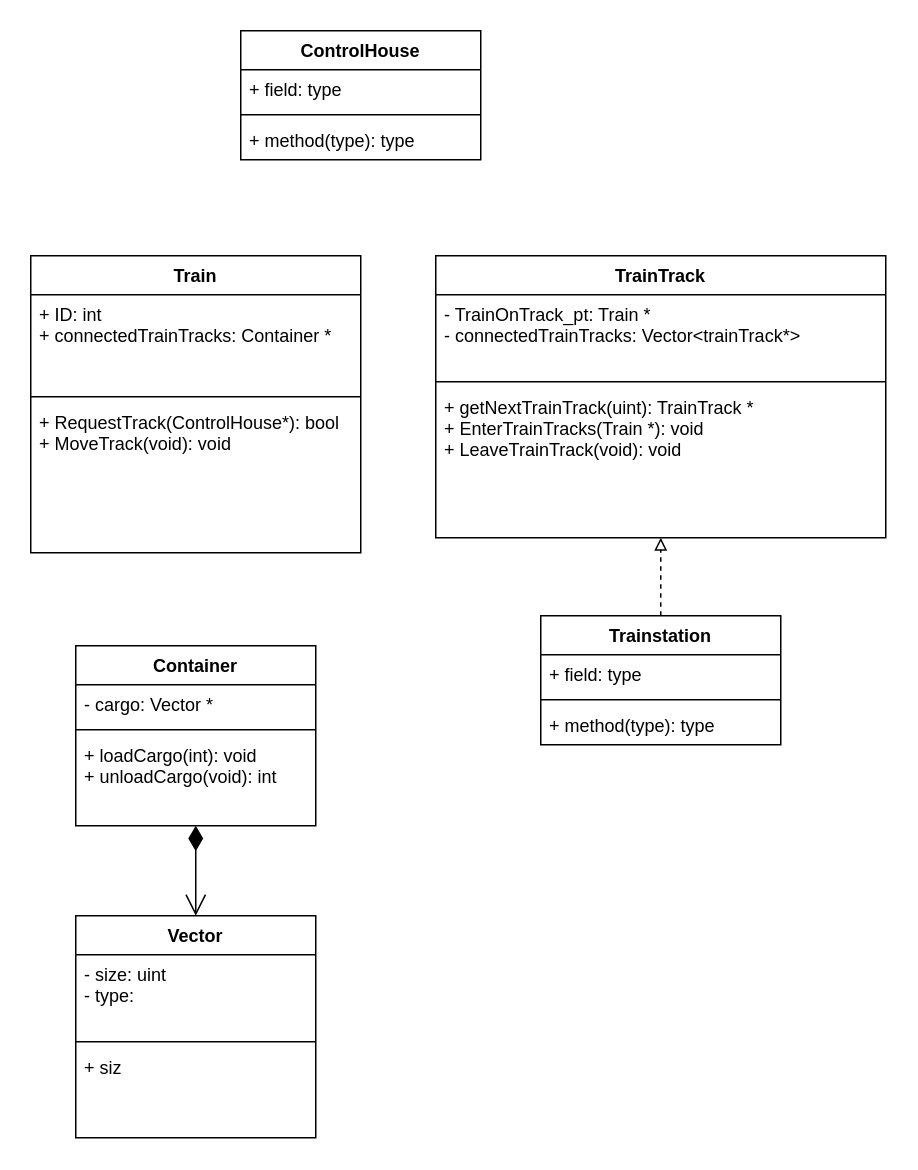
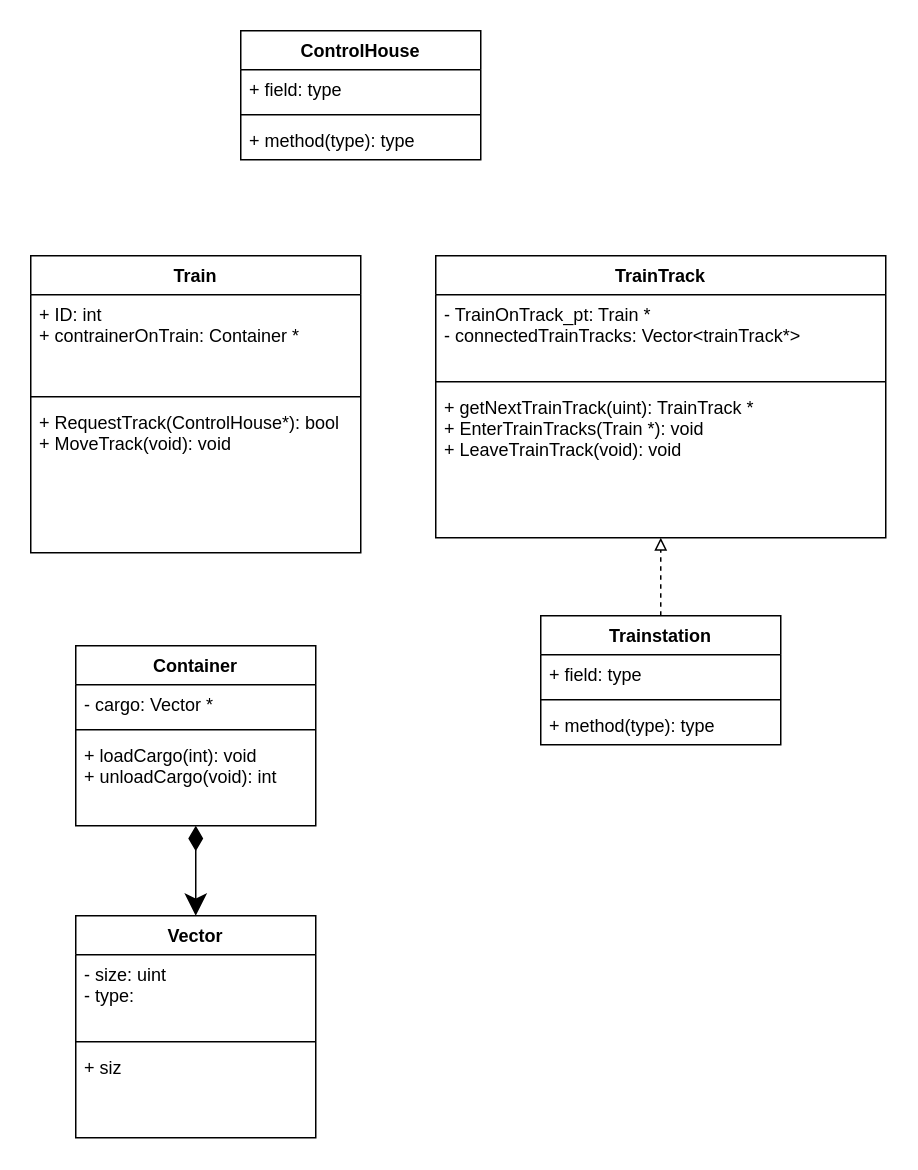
node "+ ID: int + connectedTrainTracks: Container *": label "+ ID: int + connectedTrainTracks: Container *" -> "+ ID: int + contrainerOnTrain: Container *"
edge "Container" -- "Vector": arrowhead open -> classic
